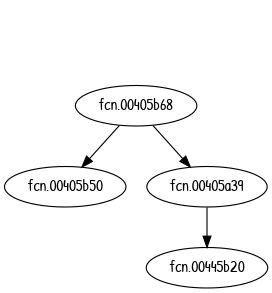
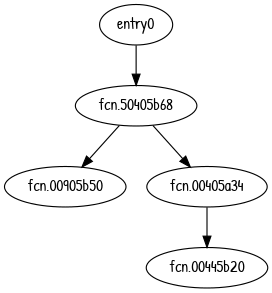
node "entry0": added
node "fcn.00405b68": label "fcn.00405b68" -> "fcn.50405b68"
node "fcn.00405b50": label "fcn.00405b50" -> "fcn.00905b50"
node "fcn.00405a39": label "fcn.00405a39" -> "fcn.00405a34"
